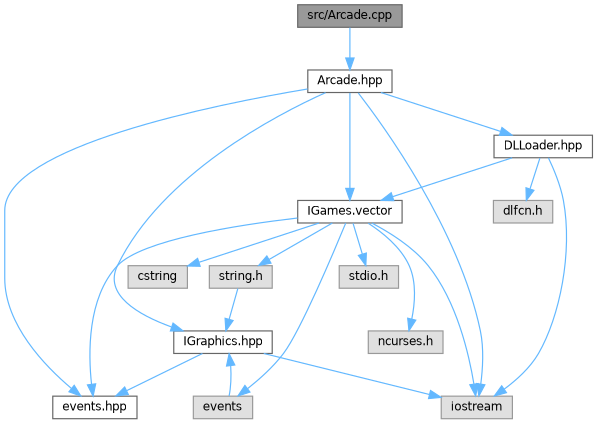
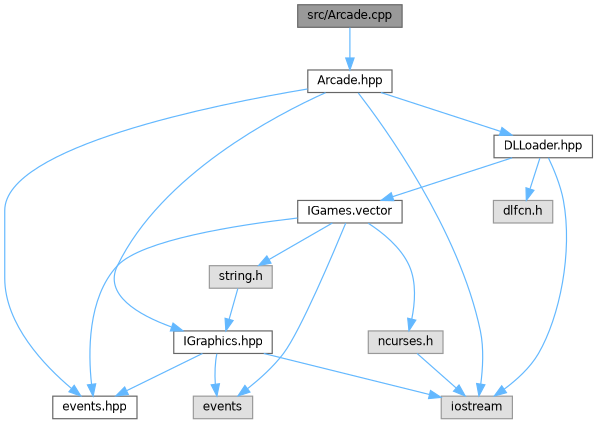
edge "Arcade.hpp" -> "IGames.vector": removed
node "cstring": removed
node "stdio.h": removed
edge "IGames.vector" -> "iostream": now "ncurses.h" -> "iostream"
edge "events" -> "IGraphics.hpp": reversed
